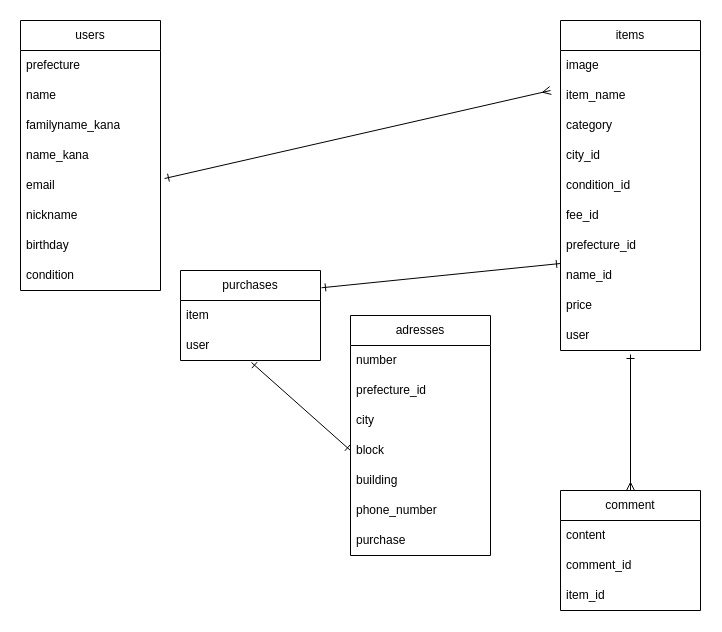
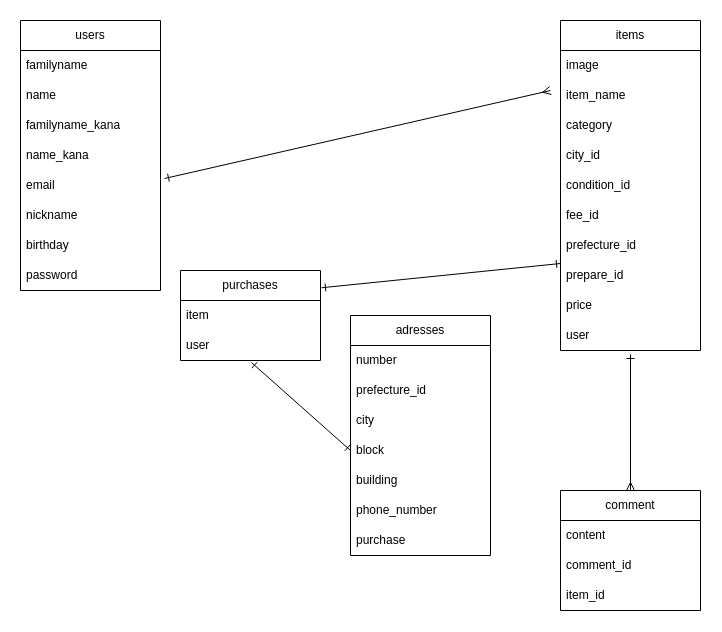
node "prefecture": label "prefecture" -> "familyname"
node "condition": label "condition" -> "password"
node "name_id": label "name_id" -> "prepare_id"
